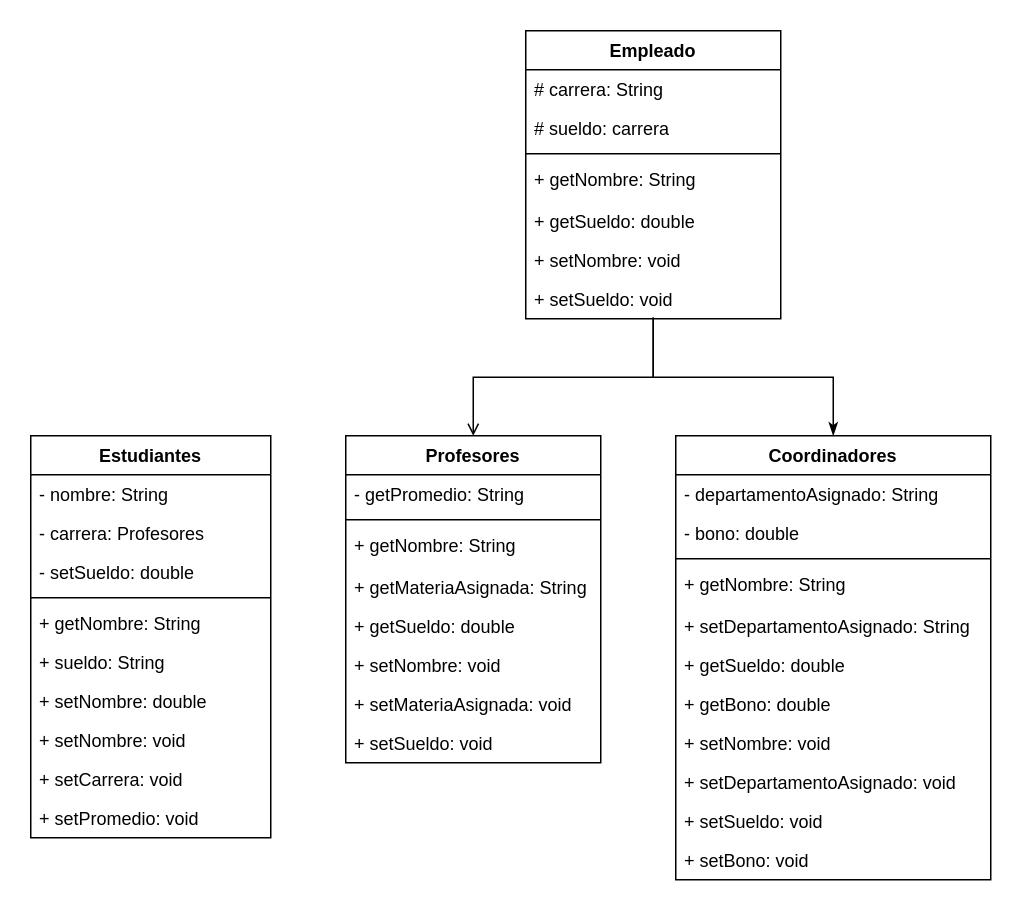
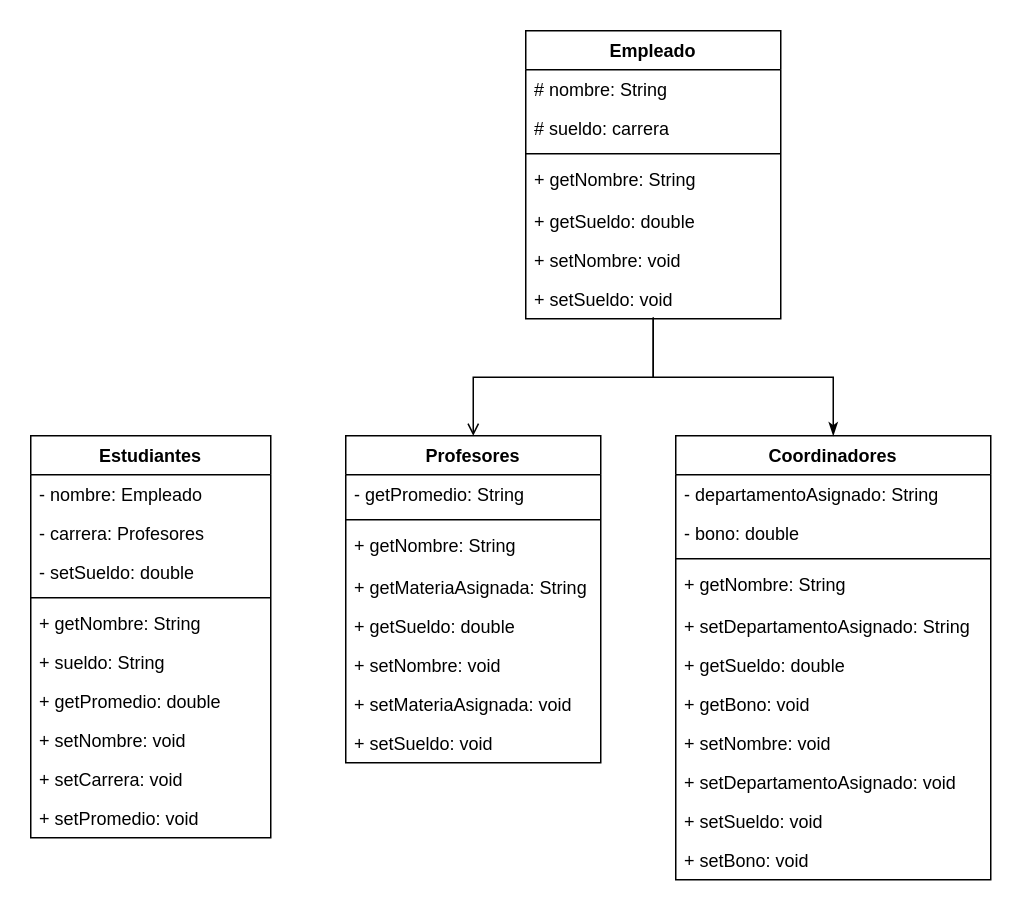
node "# carrera: String": label "# carrera: String" -> "# nombre: String"
node "- nombre: String": label "- nombre: String" -> "- nombre: Empleado"
node "+ setNombre: double": label "+ setNombre: double" -> "+ getPromedio: double"
node "+ getBono: double": label "+ getBono: double" -> "+ getBono: void"
